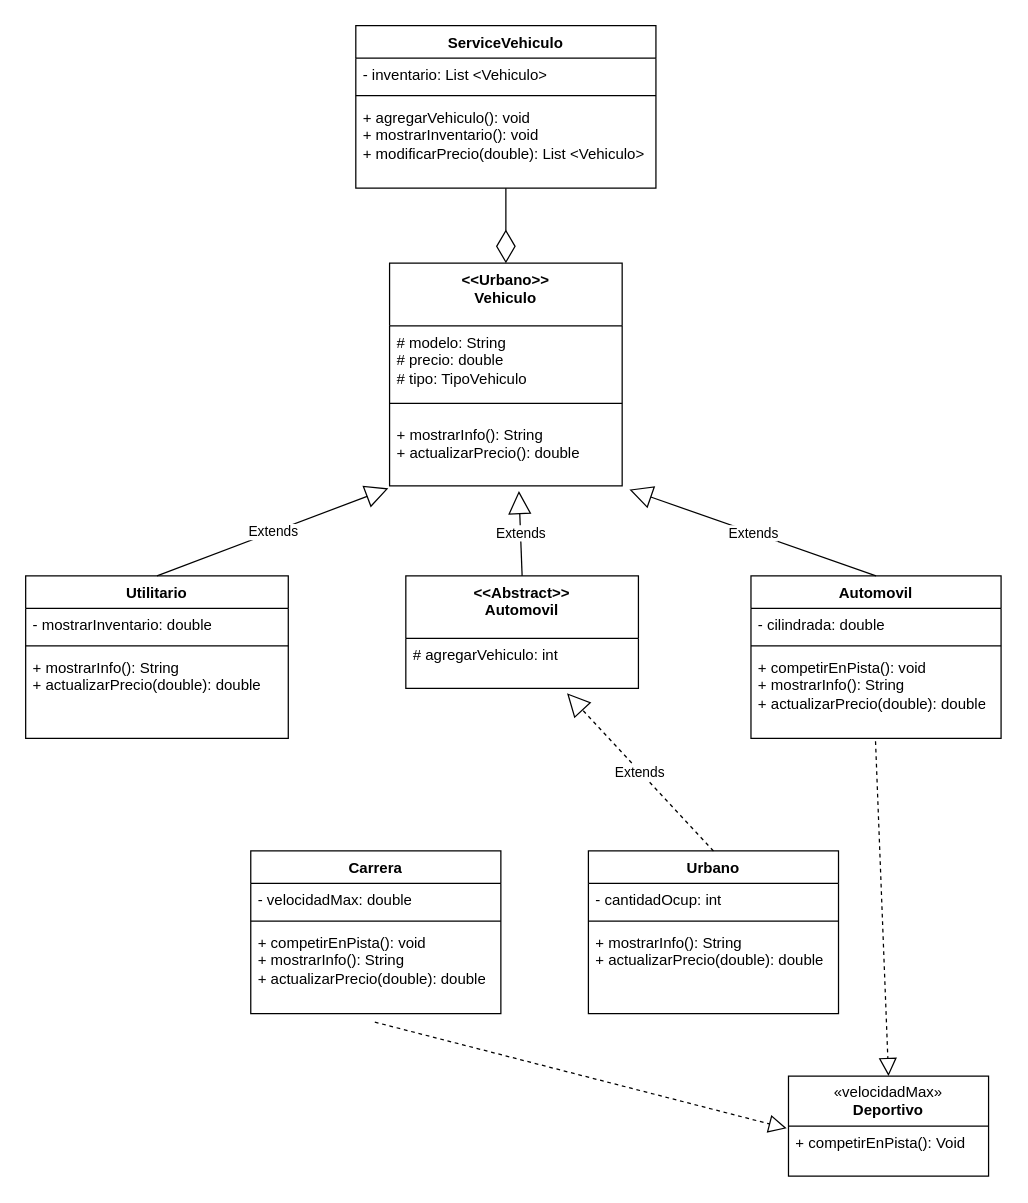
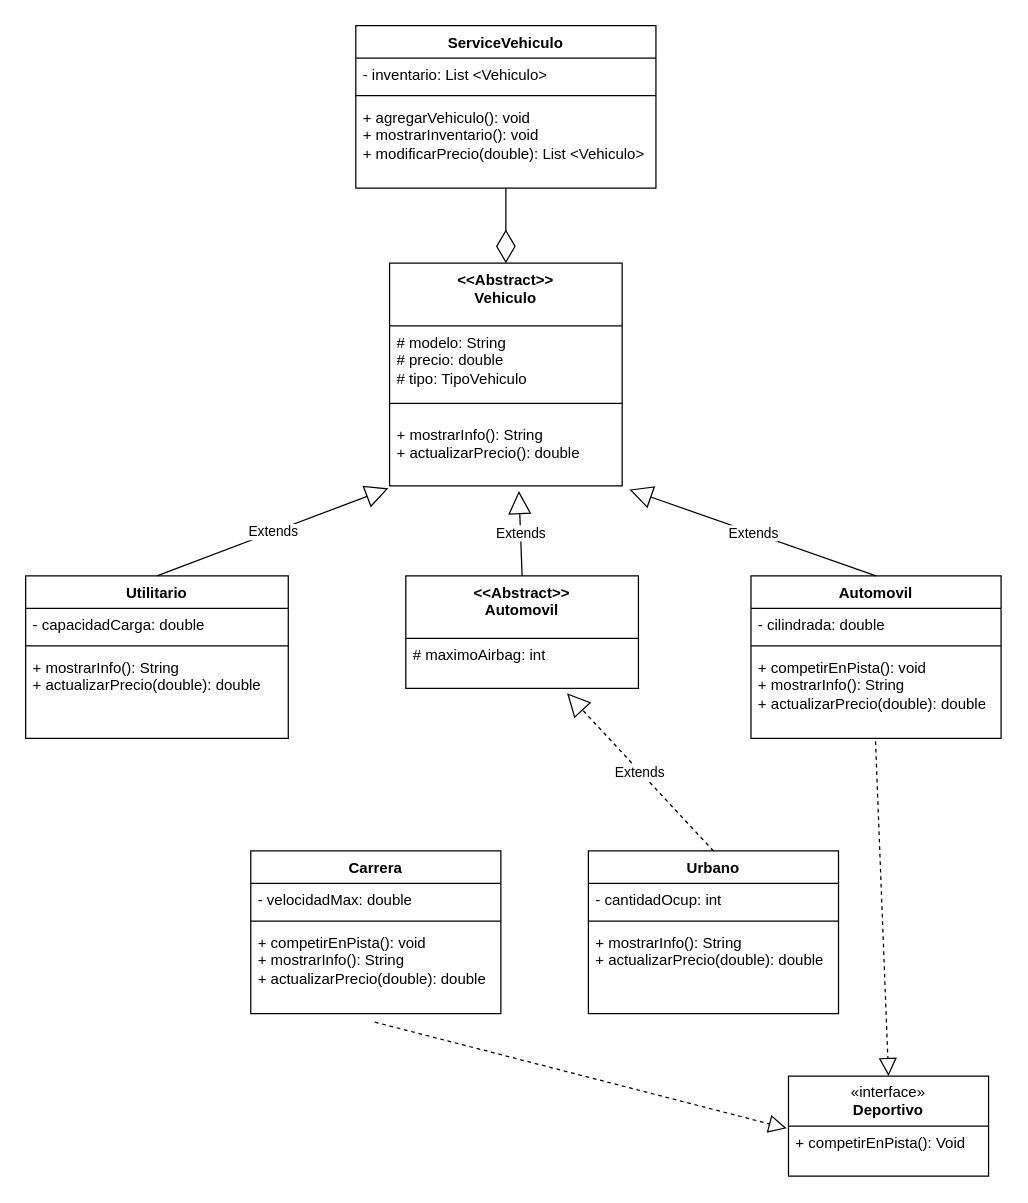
node "<<Urbano>> Vehiculo": label "<<Urbano>> Vehiculo" -> "<<Abstract>> Vehiculo"
node "- mostrarInventario: double": label "- mostrarInventario: double" -> "- capacidadCarga: double"
node "# agregarVehiculo: int": label "# agregarVehiculo: int" -> "# maximoAirbag: int"
node "«velocidadMax» Deportivo": label "«velocidadMax» Deportivo" -> "«interface» Deportivo"
